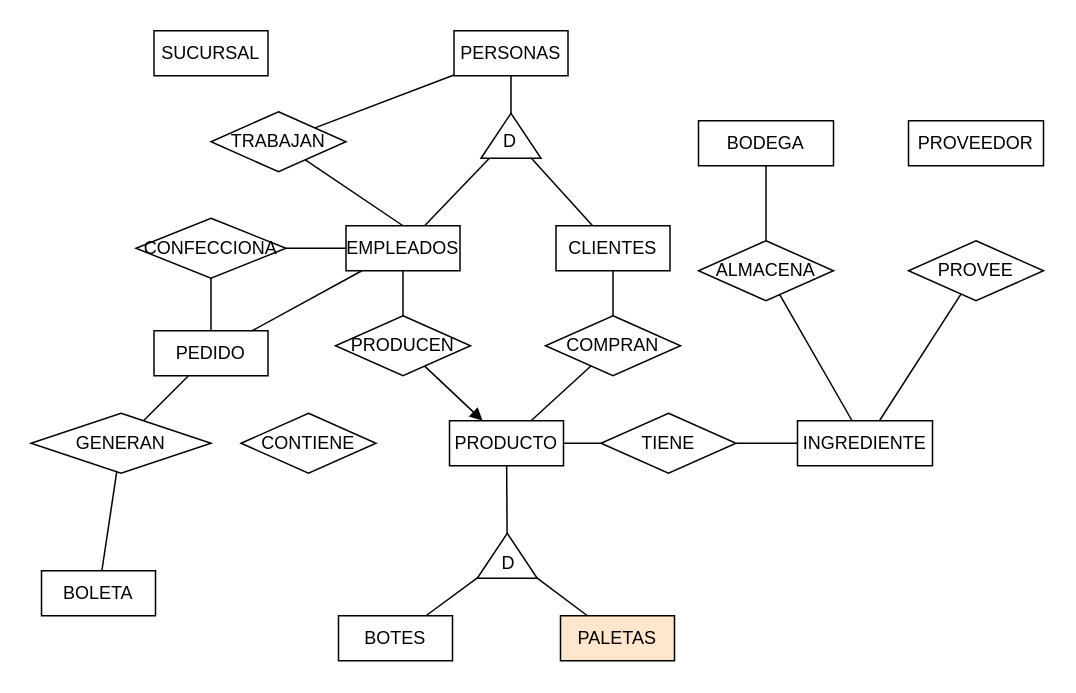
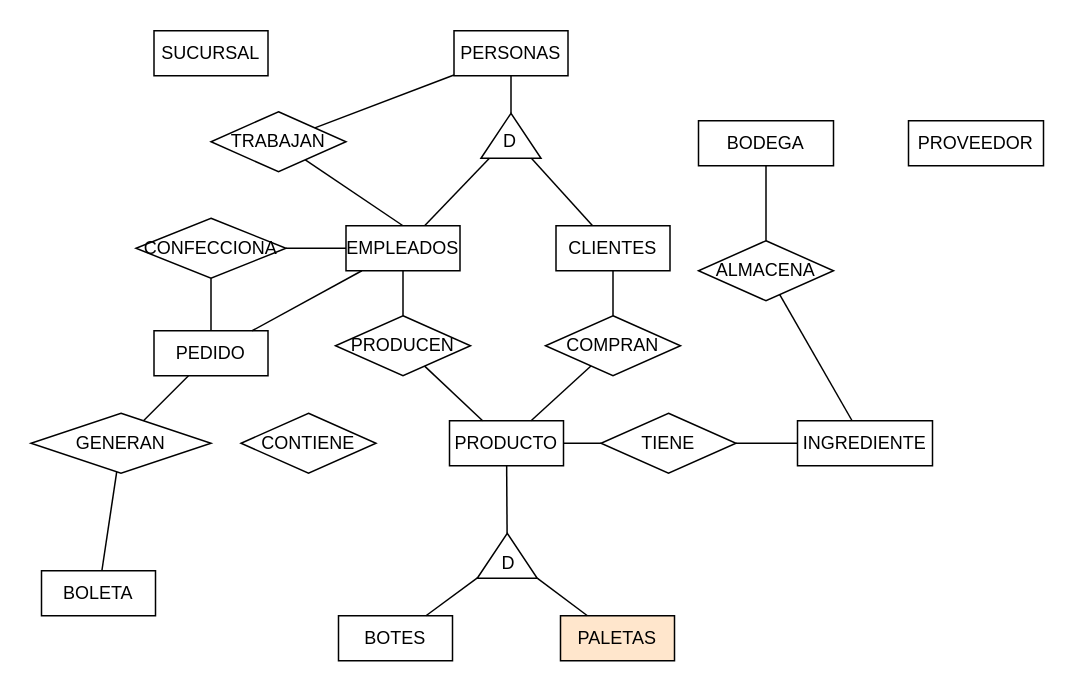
node "PROVEE": removed
edge "PROVEE" -- "INGREDIENTE": removed
edge "PRODUCEN" -> "PRODUCTO": arrowhead block -> none
